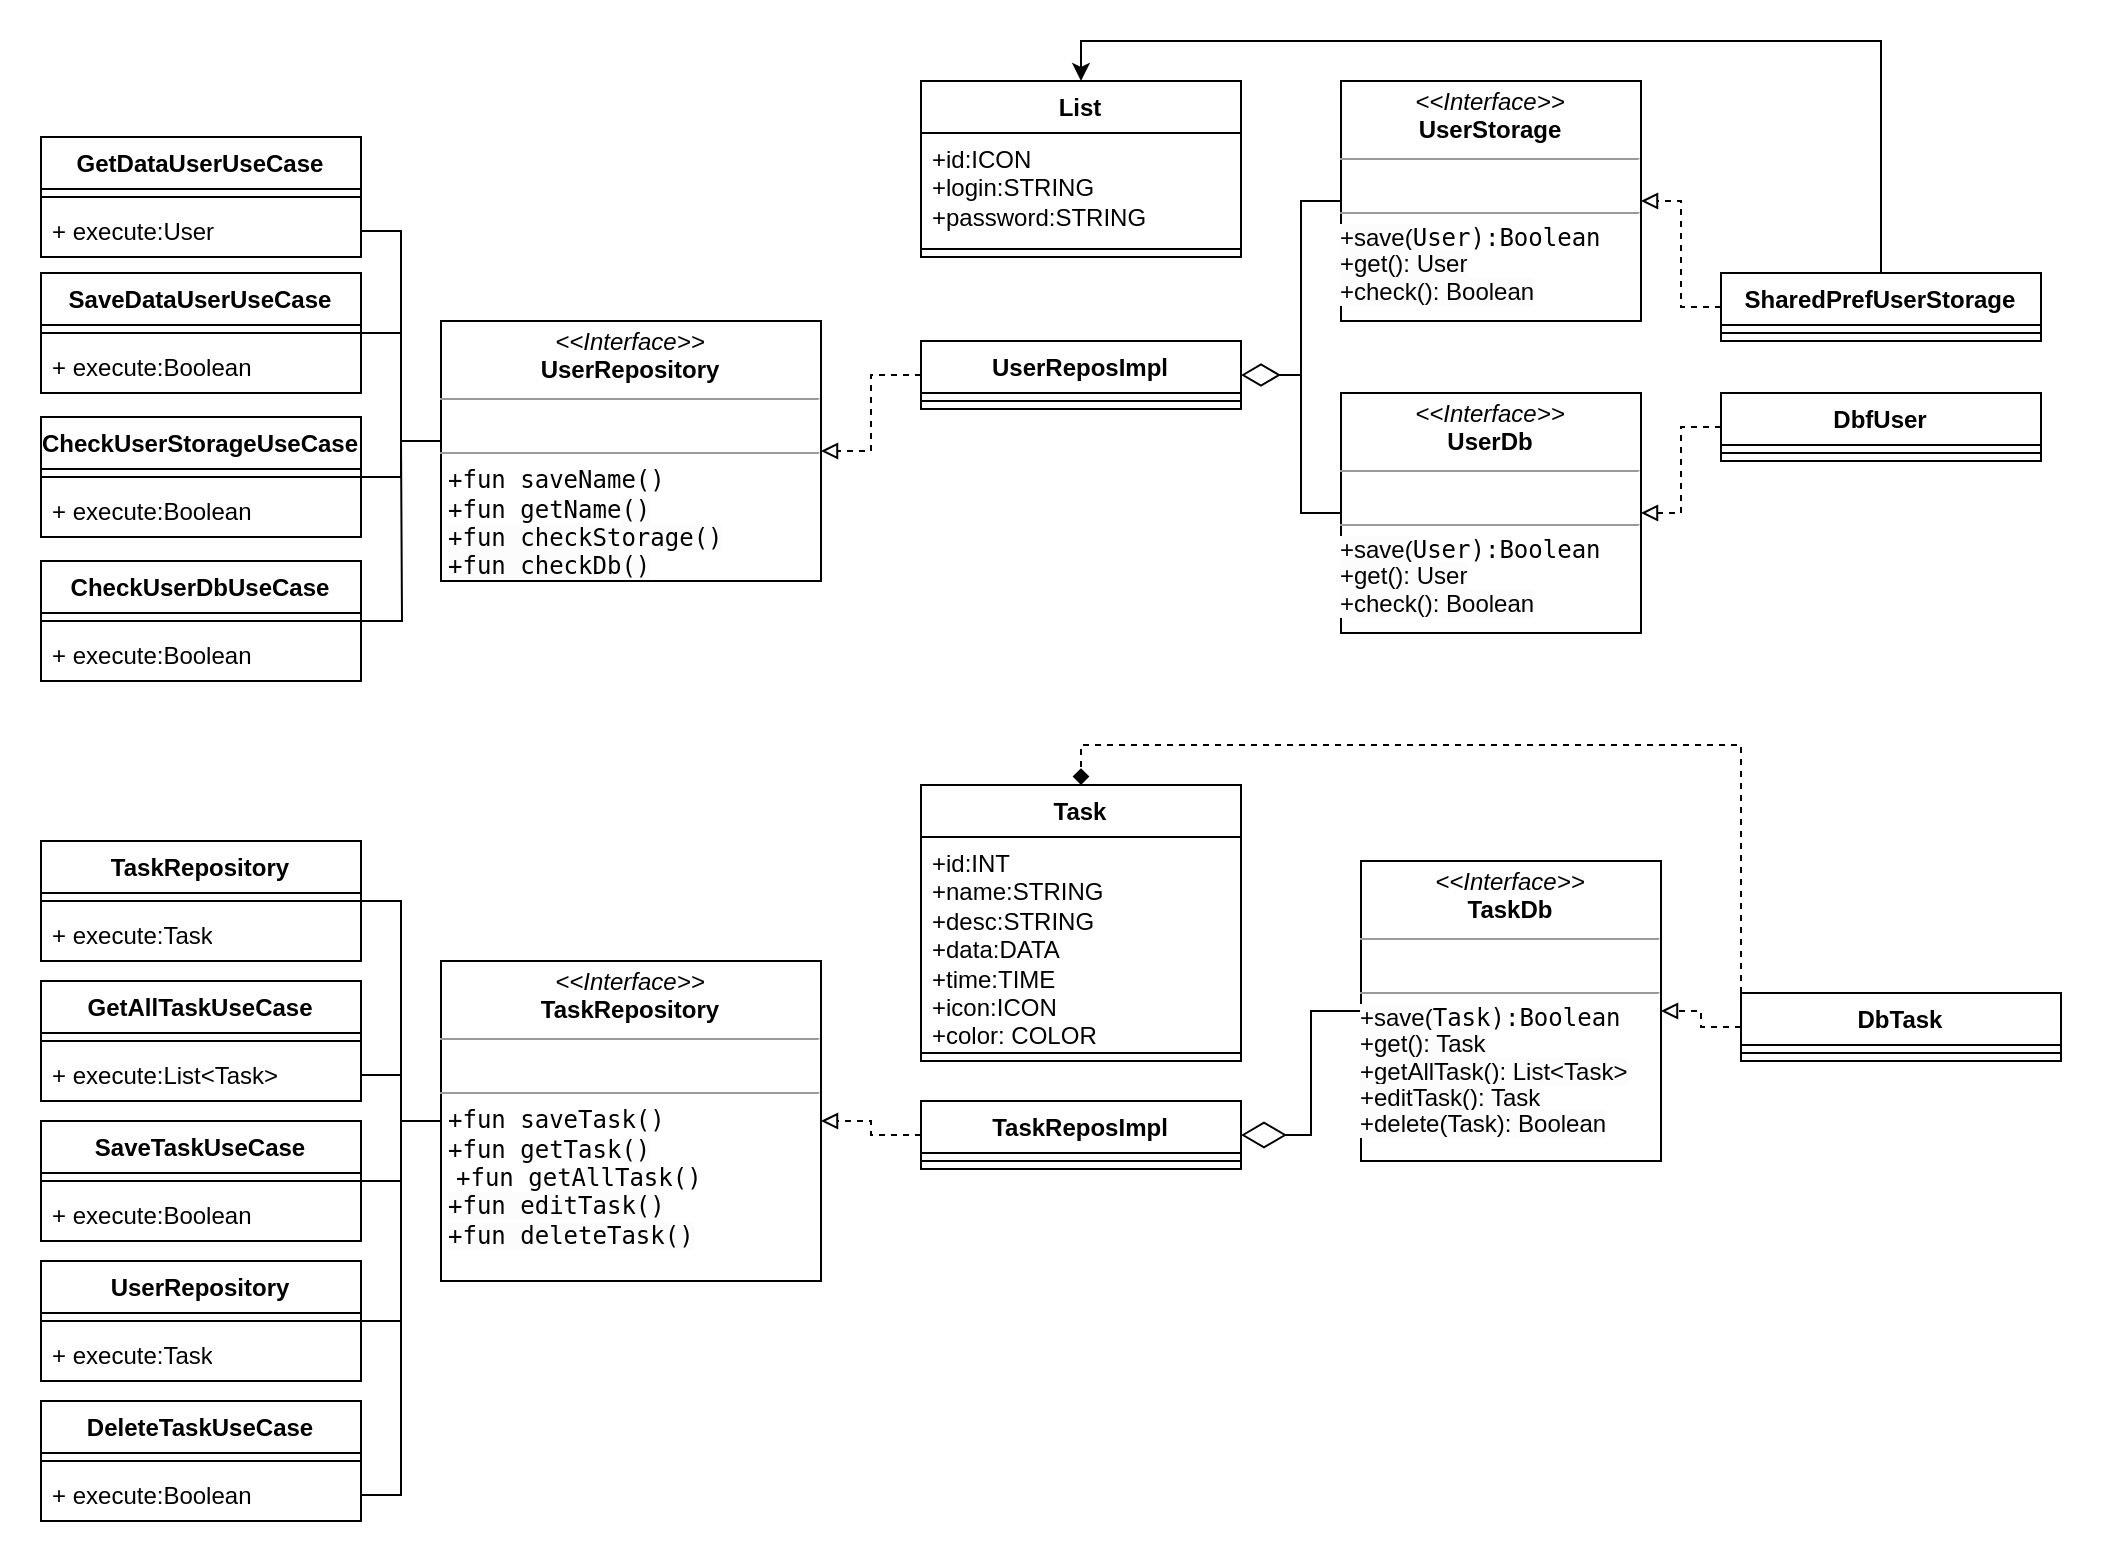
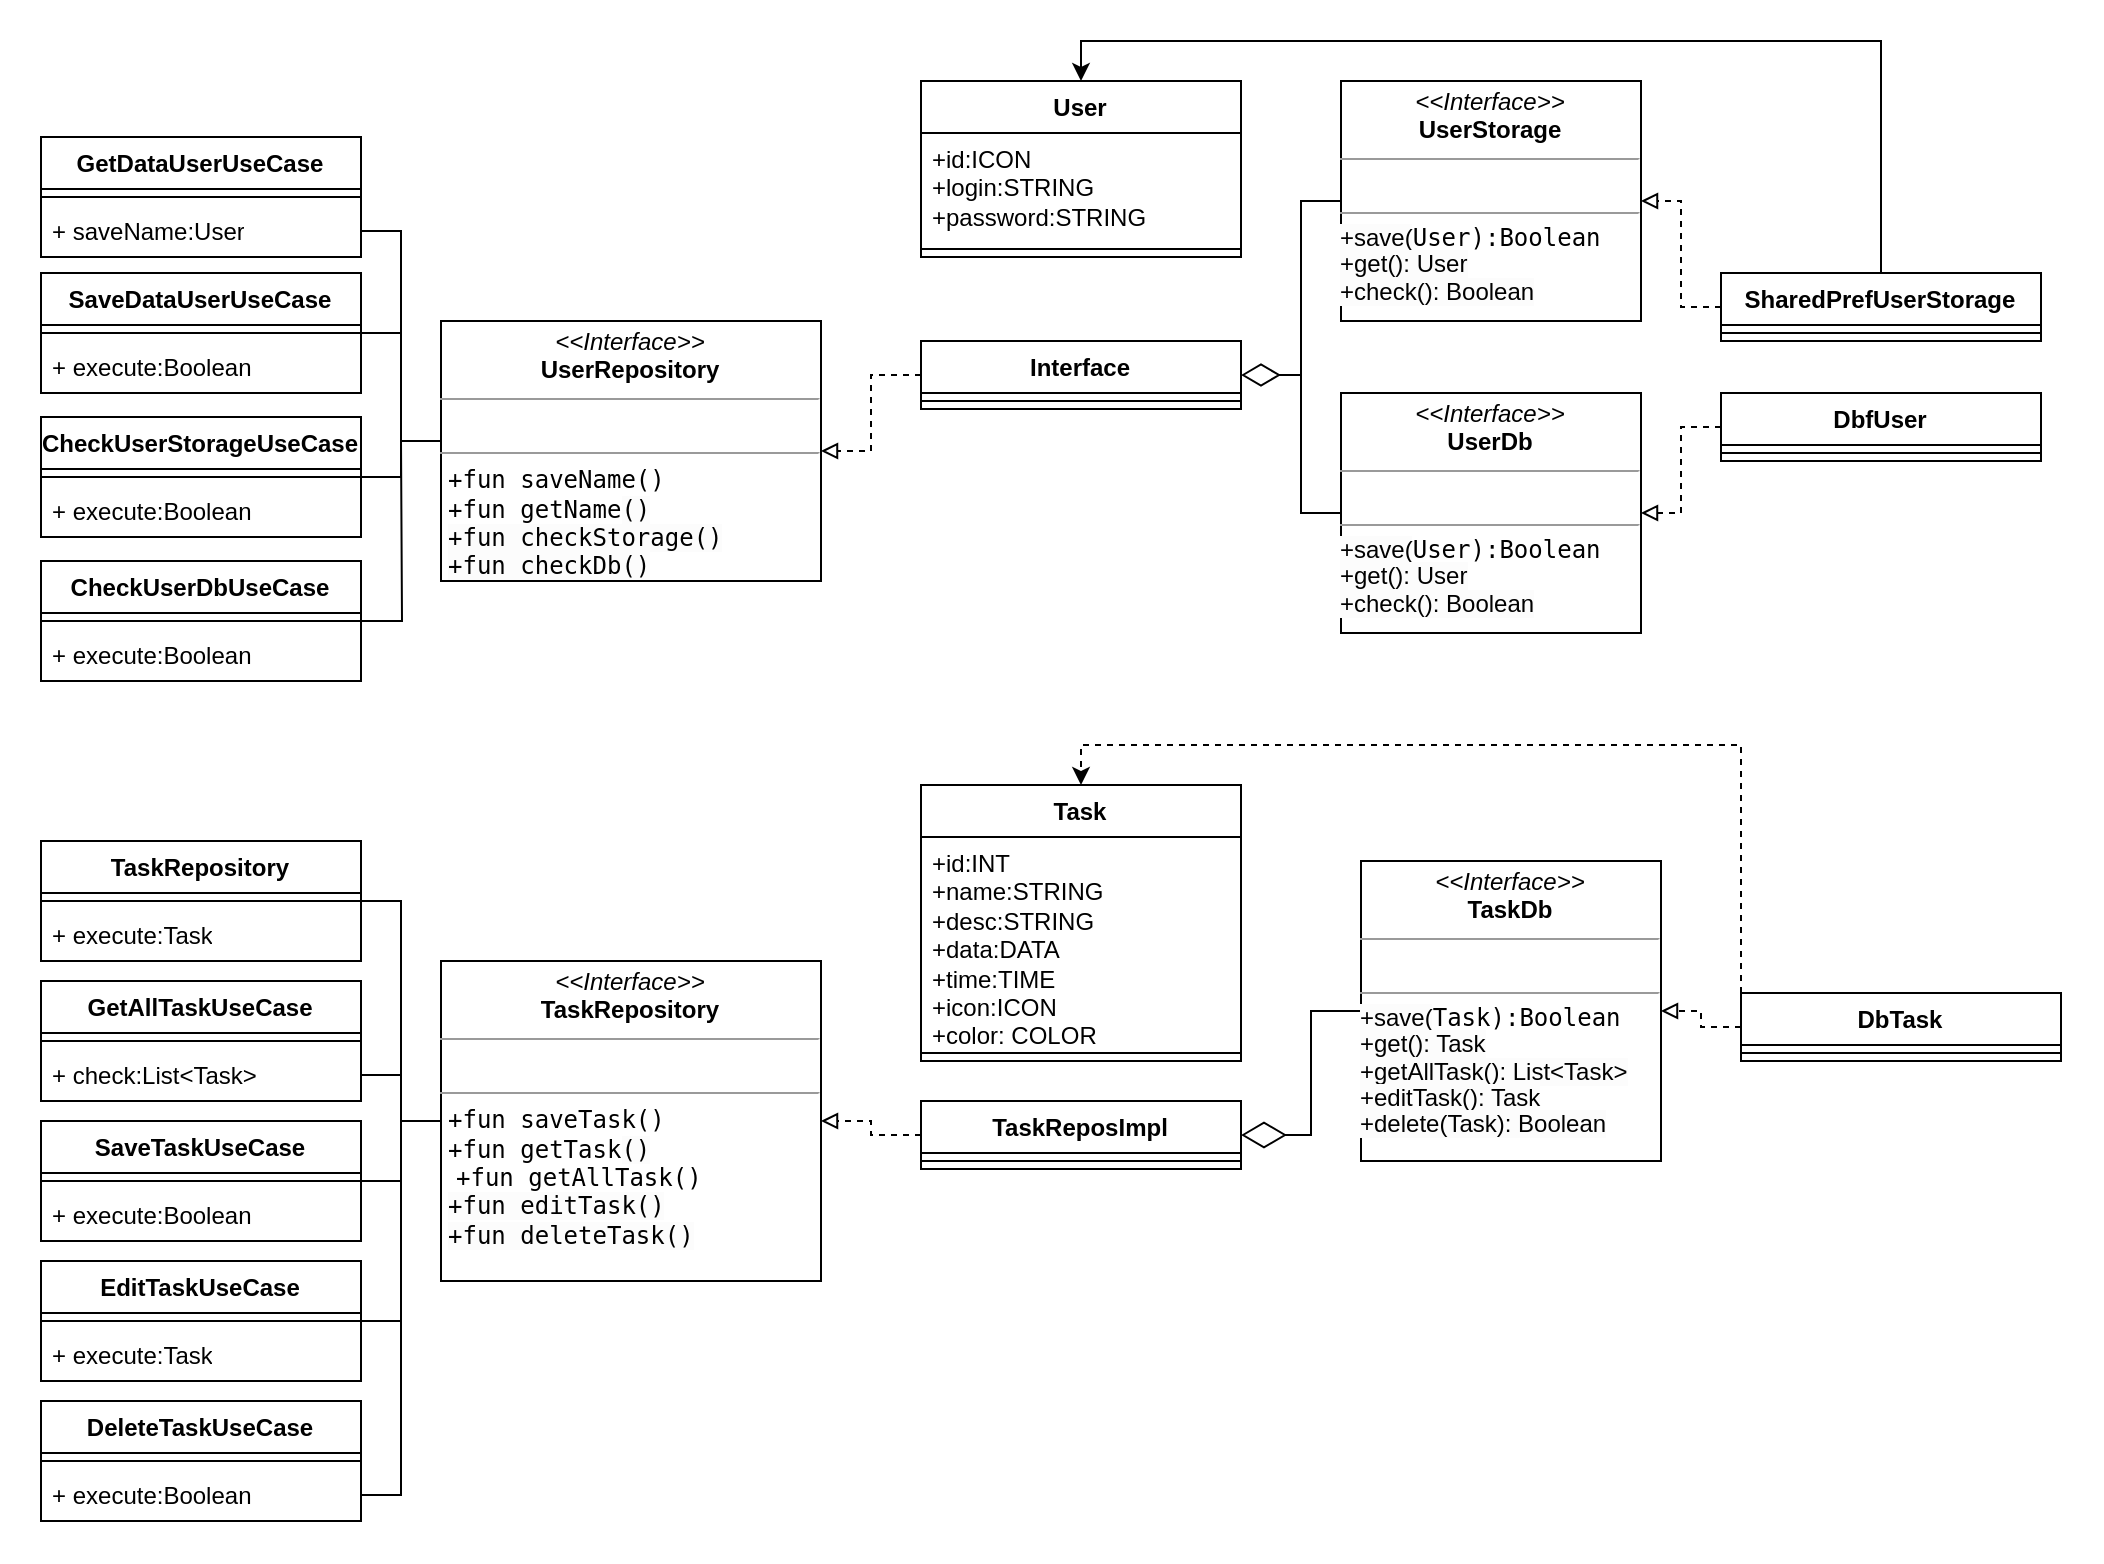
node "List": label "List" -> "User"
node "+ execute:User": label "+ execute:User" -> "+ saveName:User"
node "UserReposImpl": label "UserReposImpl" -> "Interface"
edge "DbTask" -> "Task": arrowhead diamond -> classic
node "+ execute:List<Task>": label "+ execute:List<Task>" -> "+ check:List<Task>"
node "UserRepository": label "UserRepository" -> "EditTaskUseCase"
